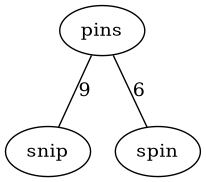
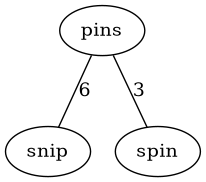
edge "pins" -- "snip": label "9" -> "6"
edge "pins" -- "spin": label "6" -> "3"
